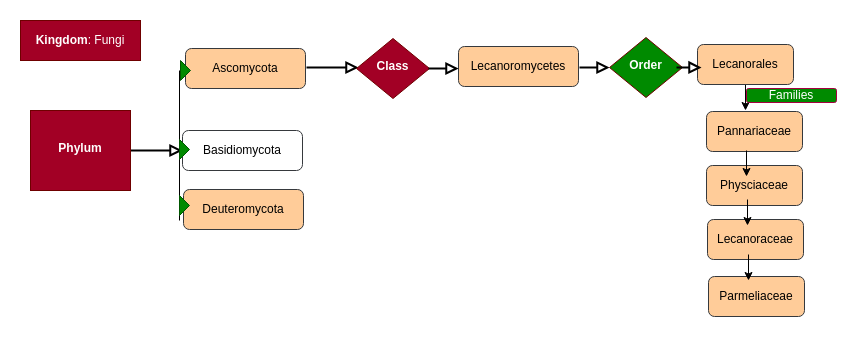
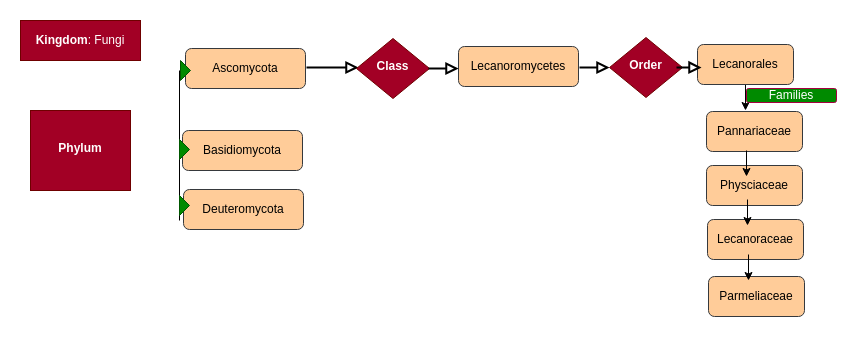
node "Order": fillcolor #008a00 -> #a20025
edge "Phylum" -> "Basidiomycota": removed
node "Basidiomycota": fillcolor #ffffff -> #ffcc99
